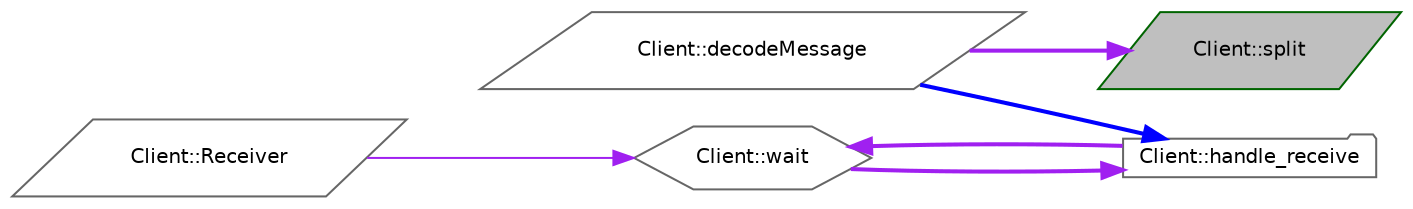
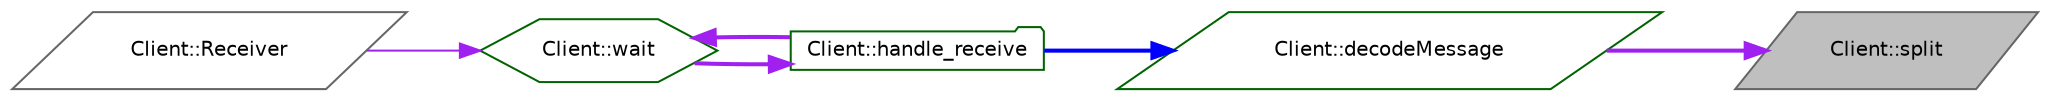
node "Client::decodeMessage": color gray40 -> darkgreen
node "Client::split": color darkgreen -> gray40
edge "Client::decodeMessage" -> "Client::handle_receive": reversed
node "Client::wait": color gray40 -> darkgreen
node "Client::handle_receive": color gray40 -> darkgreen
